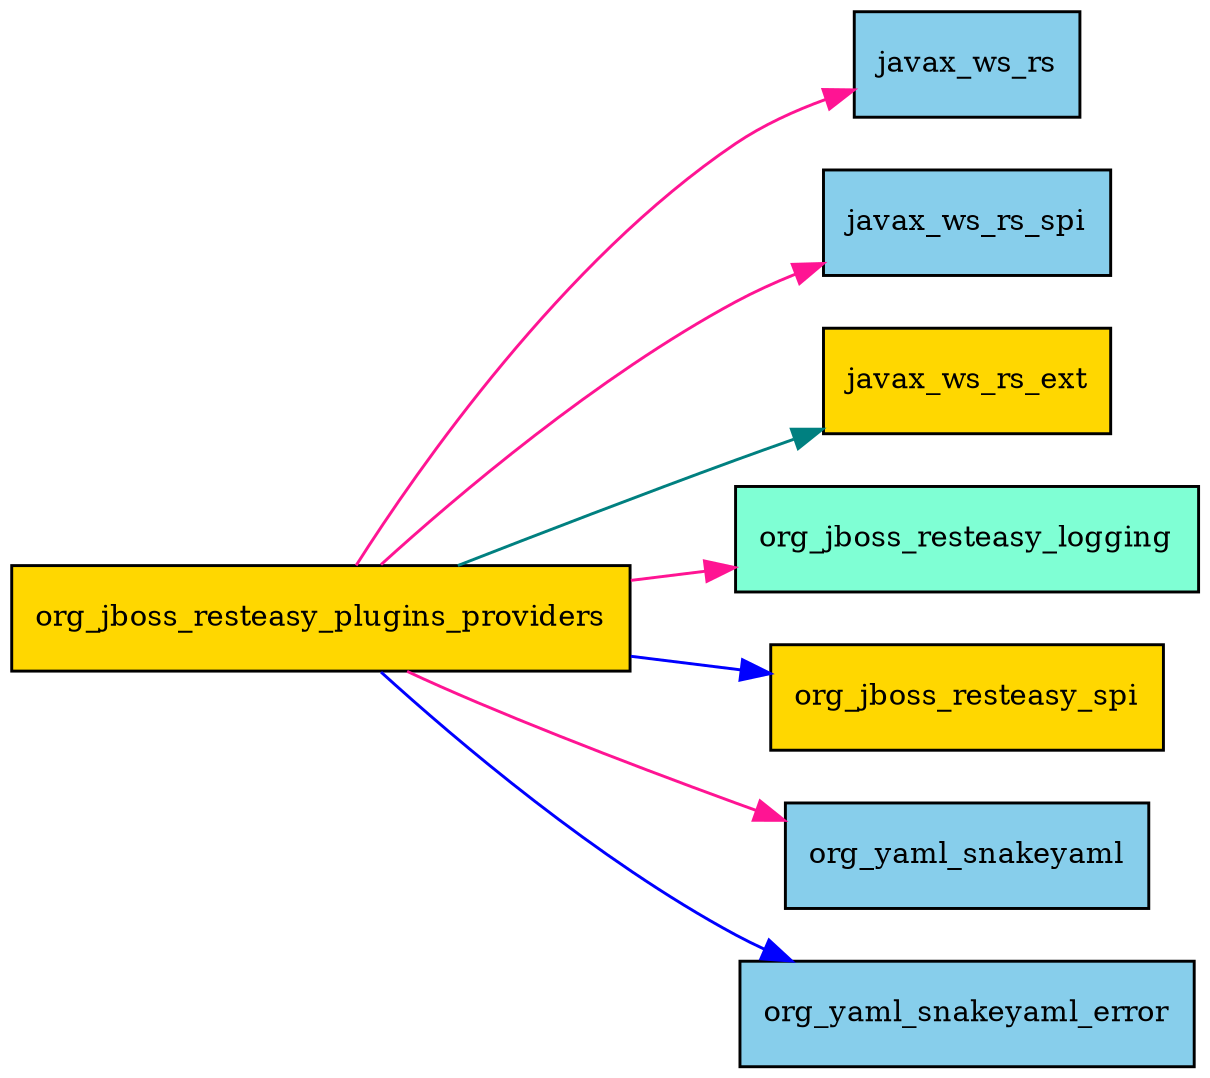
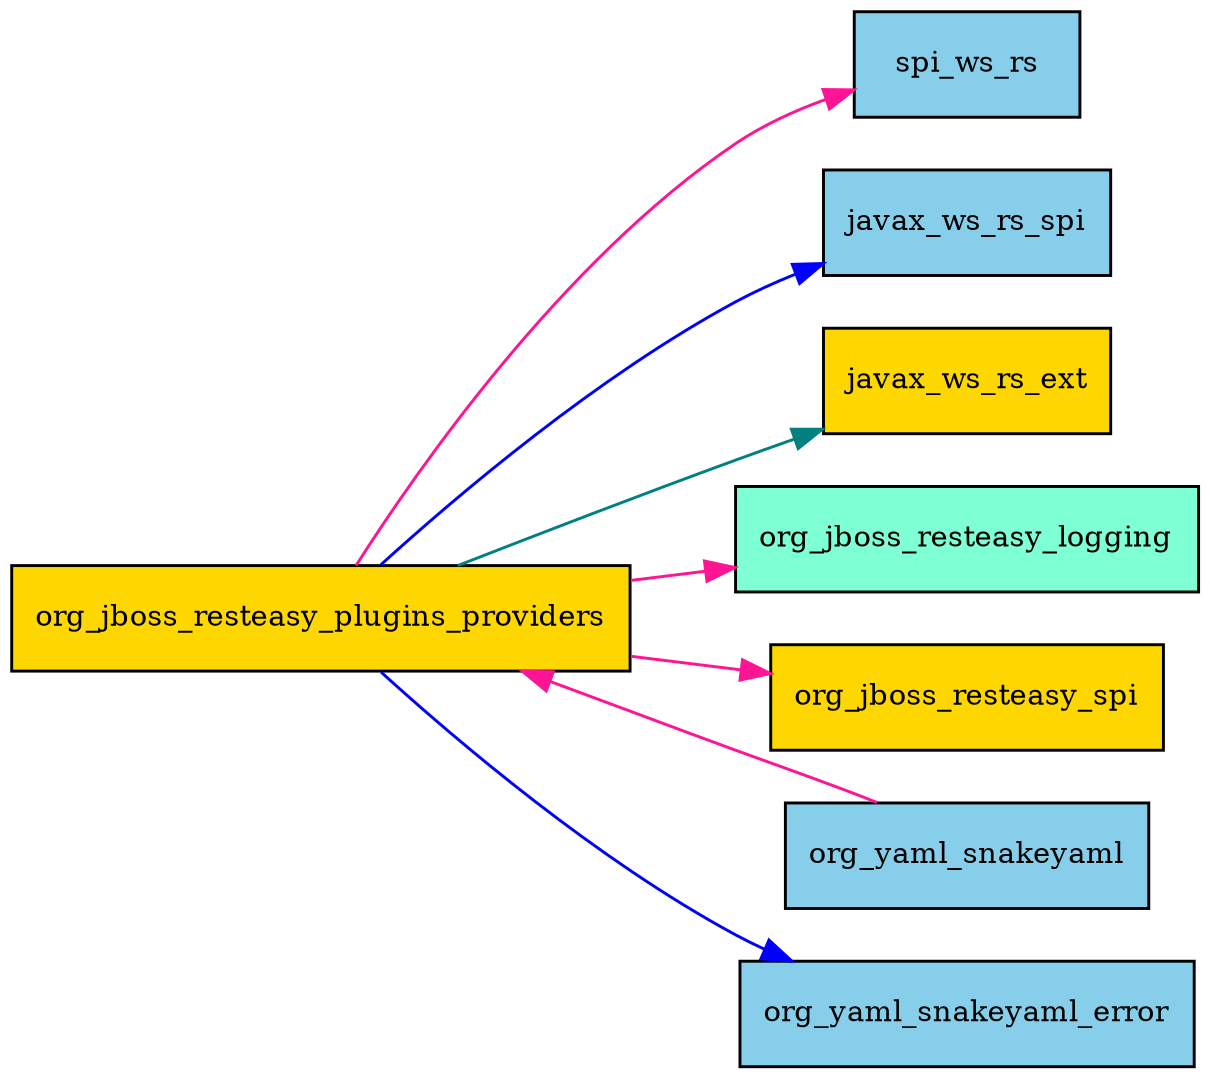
node "javax_ws_rs": label "javax_ws_rs" -> "spi_ws_rs"
edge "org_jboss_resteasy_plugins_providers" -> "javax_ws_rs_spi": color deeppink -> blue
edge "org_jboss_resteasy_plugins_providers" -> "org_jboss_resteasy_spi": color blue -> deeppink
edge "org_jboss_resteasy_plugins_providers" -> "org_yaml_snakeyaml": reversed
